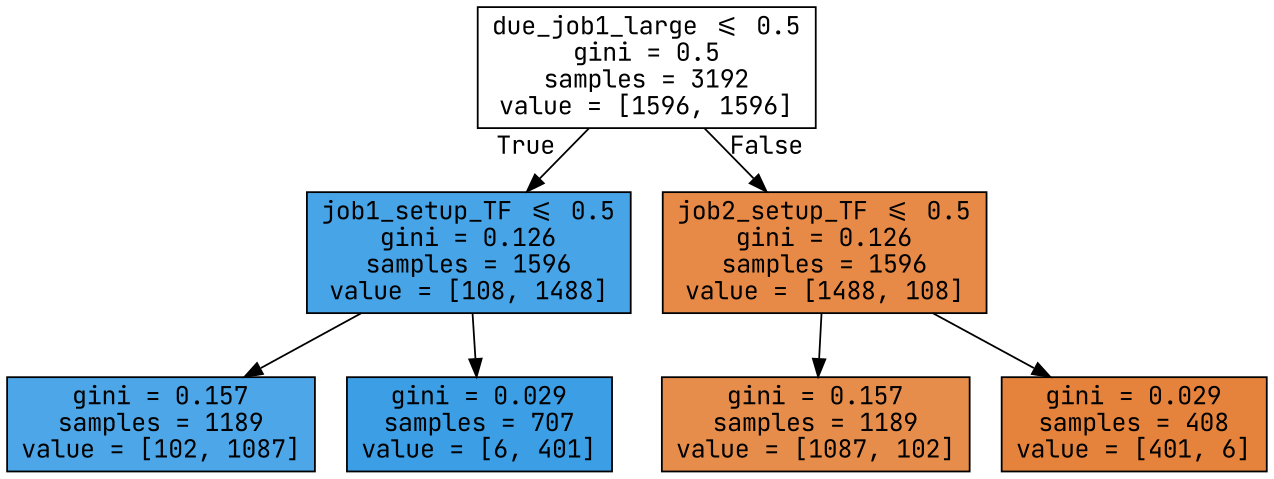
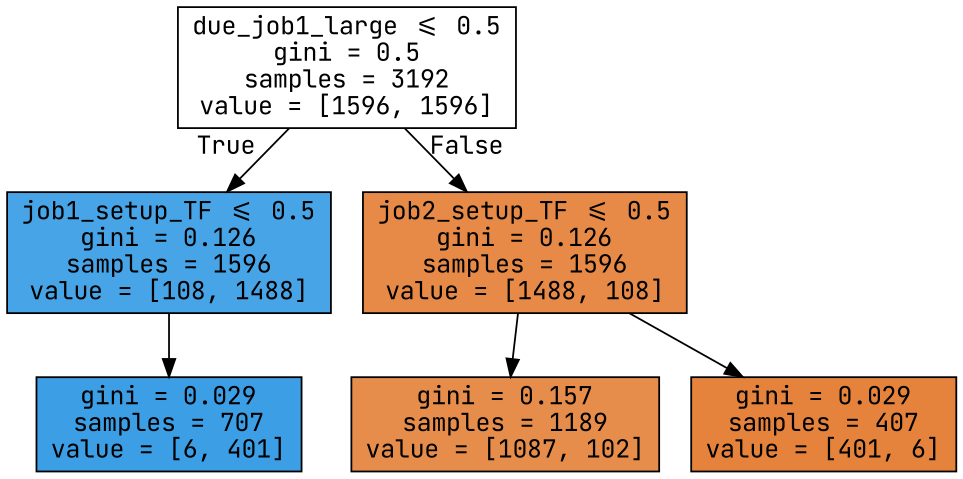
node "gini = 0.157 samples = 1189 value = [102, 1087]": removed
node "gini = 0.029 samples = 408 value = [401, 6]": label "gini = 0.029 samples = 408 value = [401, 6]" -> "gini = 0.029 samples = 407 value = [401, 6]"
